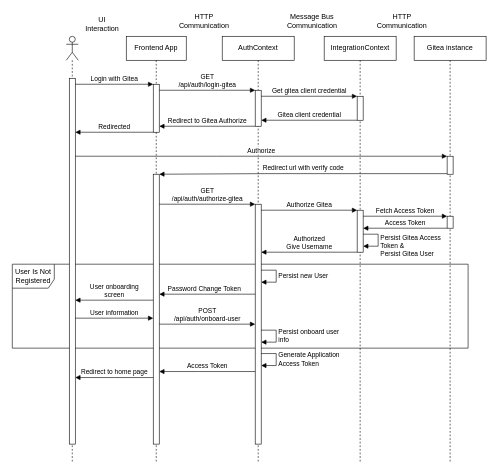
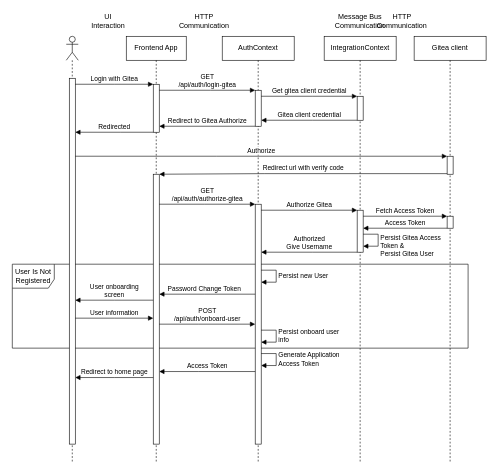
node "Message Bus Communication": moved (312, 21) -> (360, 21)
node "UI Interaction": moved (102, 24) -> (108, 21)
node "Gitea instance": label "Gitea instance" -> "Gitea client"
